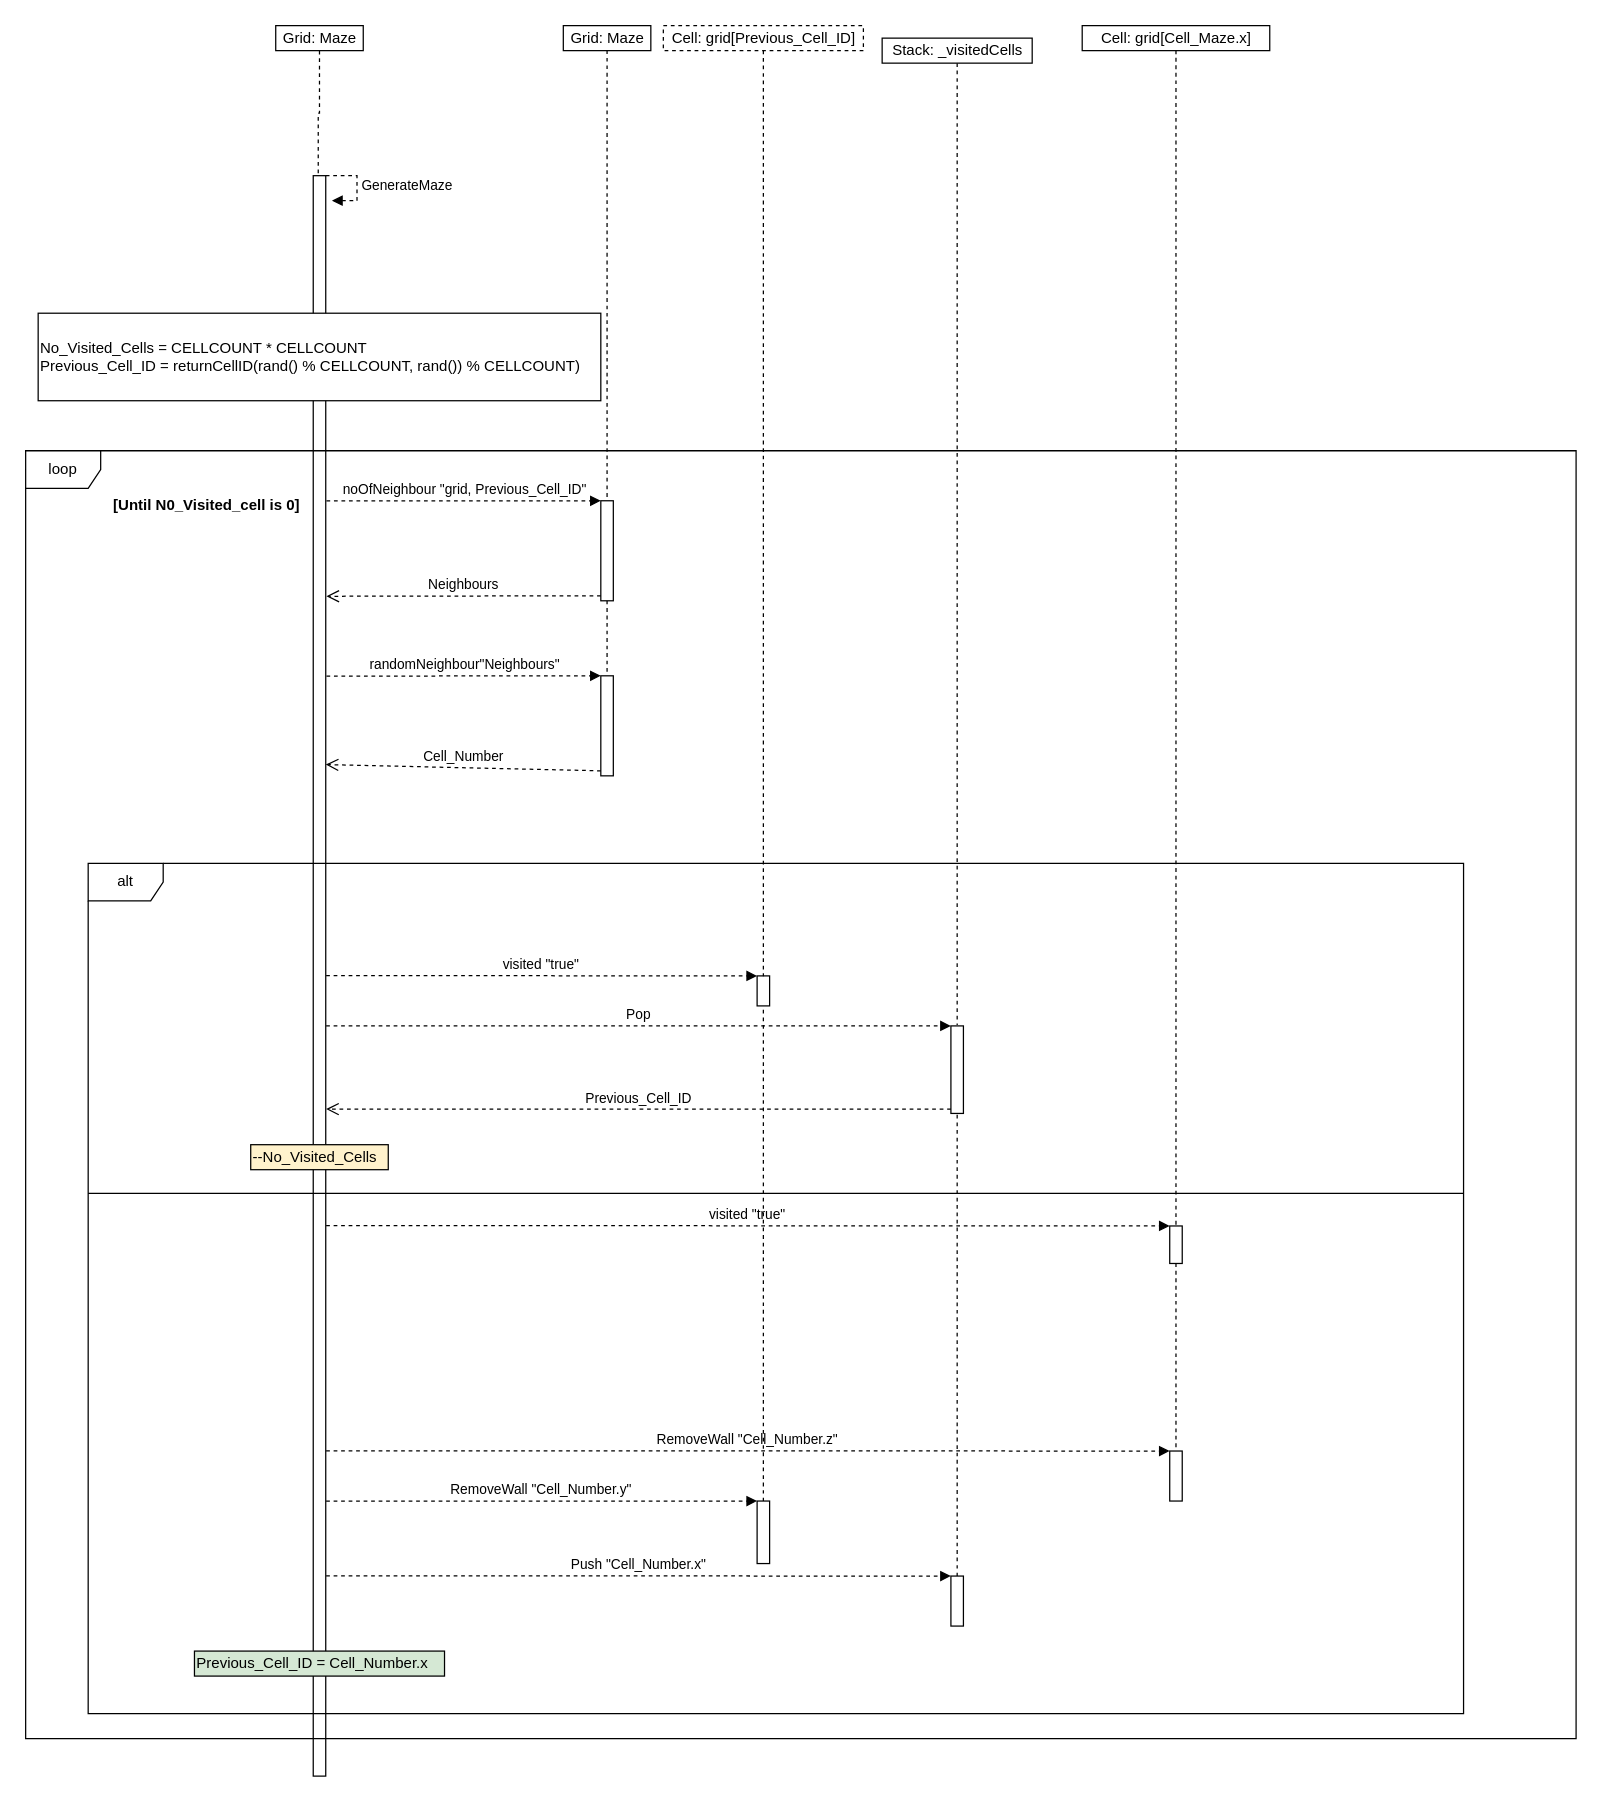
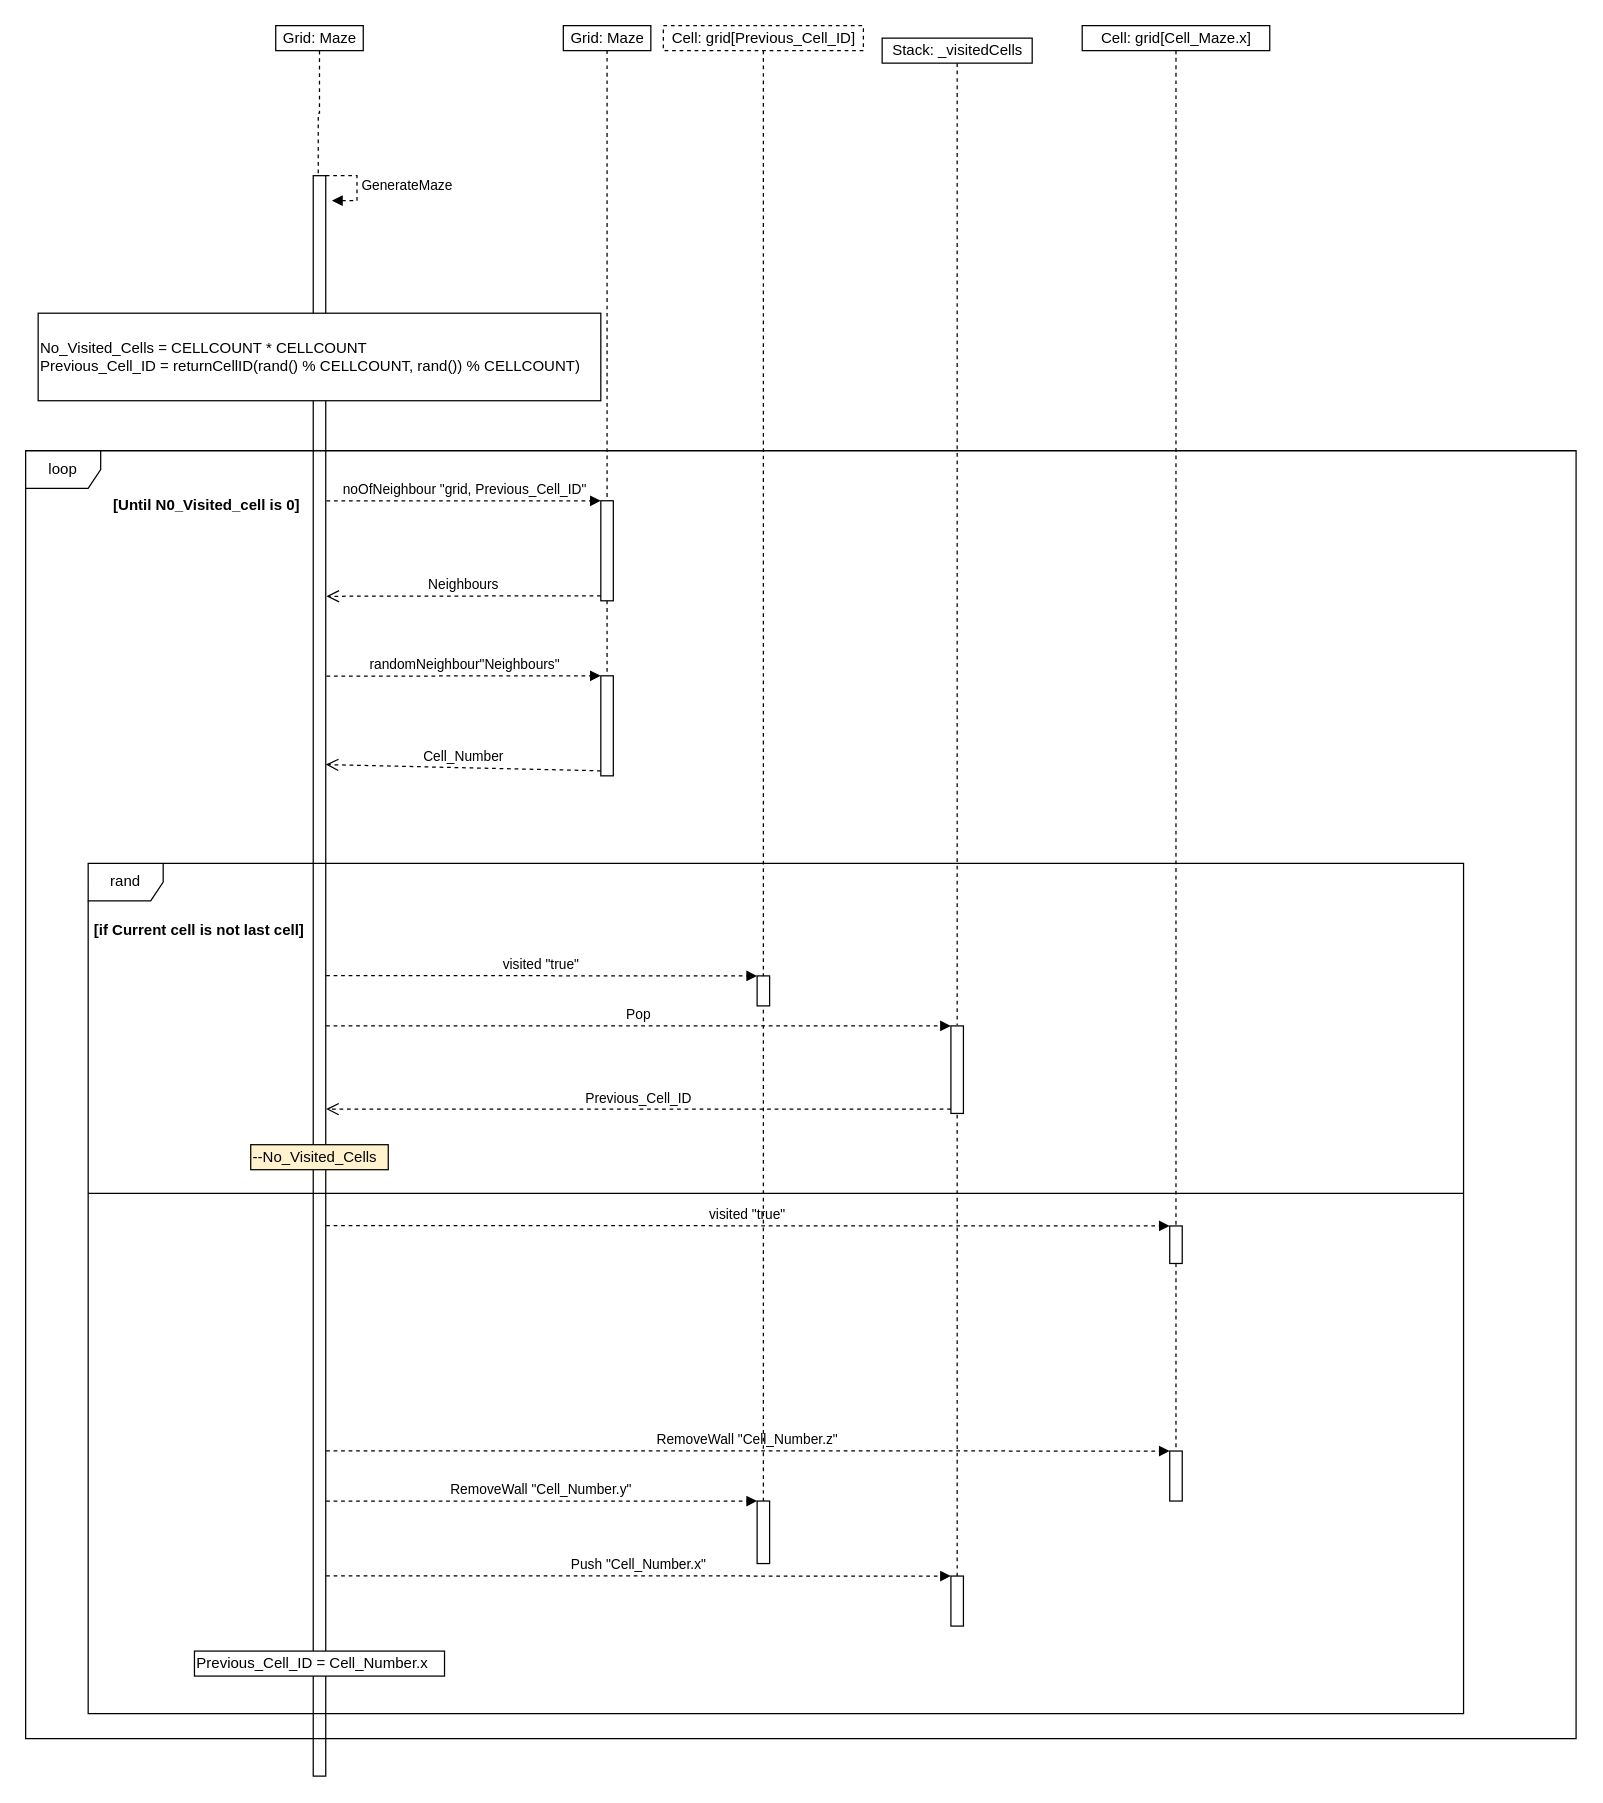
node "alt": label "alt" -> "rand"
node "[if Current cell is not last cell]": added
node "Previous_Cell_ID = Cell_Number.x": fillcolor #d5e8d4 -> #ffffff
